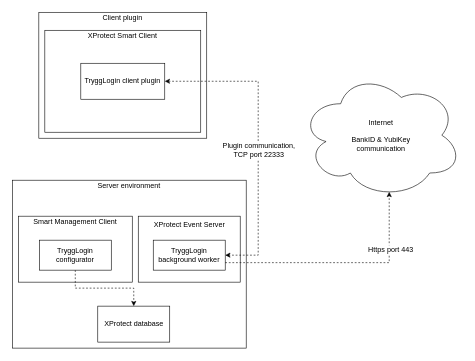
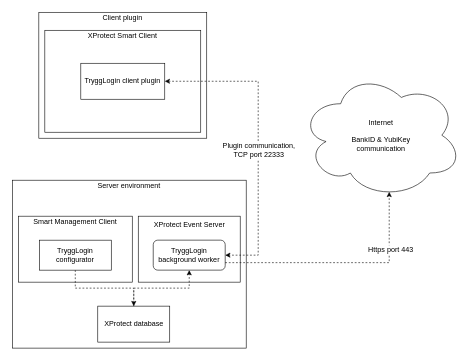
node "TryggLogin background worker": shape rectangle -> rounded rectangle
edge "XProtect database" -> "TryggLogin background worker": added
